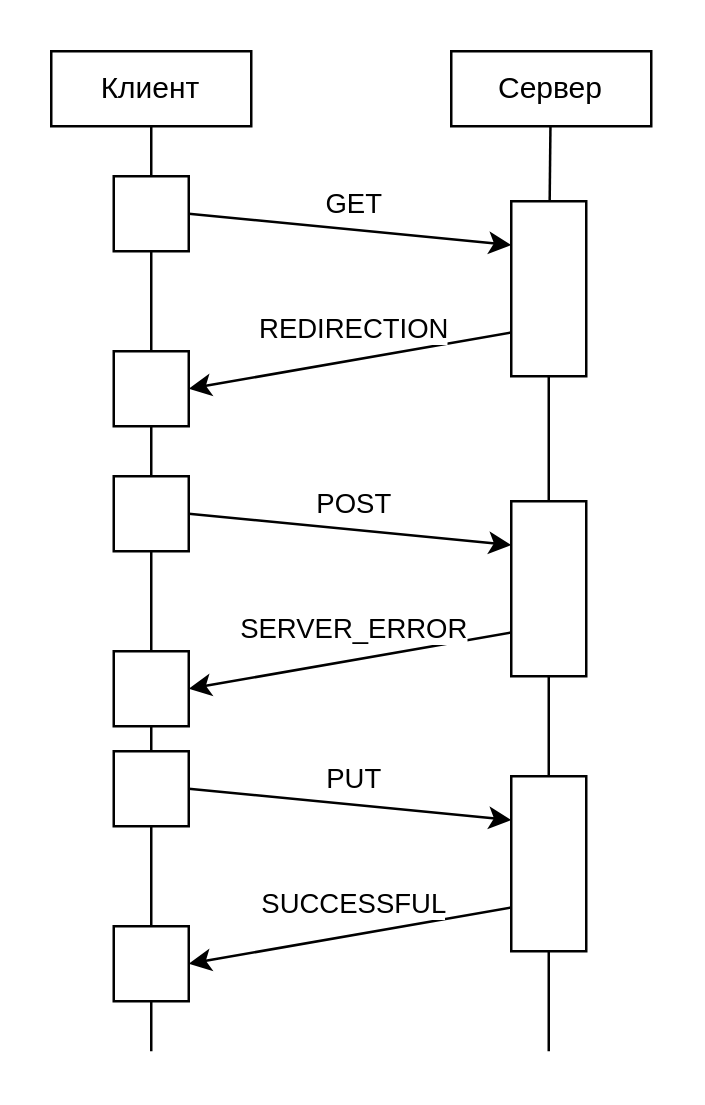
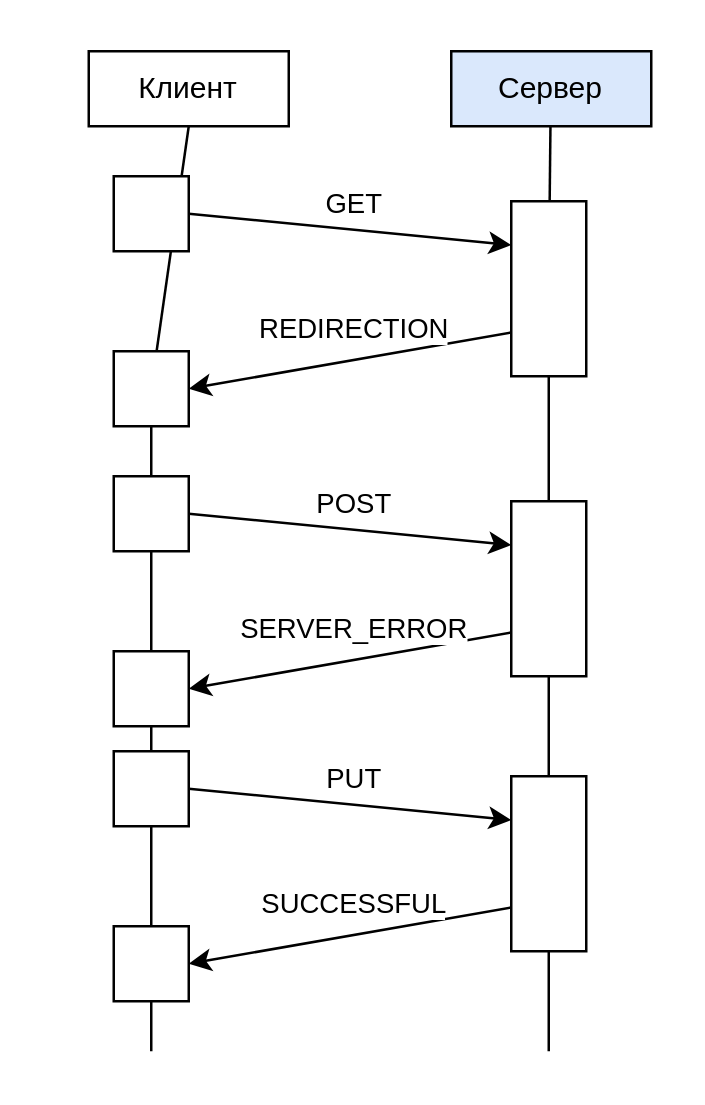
node "Клиент": moved (151, 89) -> (189, 89)
node "Сервер": fillcolor #ffffff -> #dae8fc
